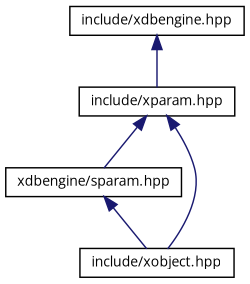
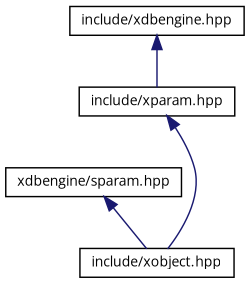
edge "xdbengine/sparam.hpp" -> "include/xparam.hpp": removed
